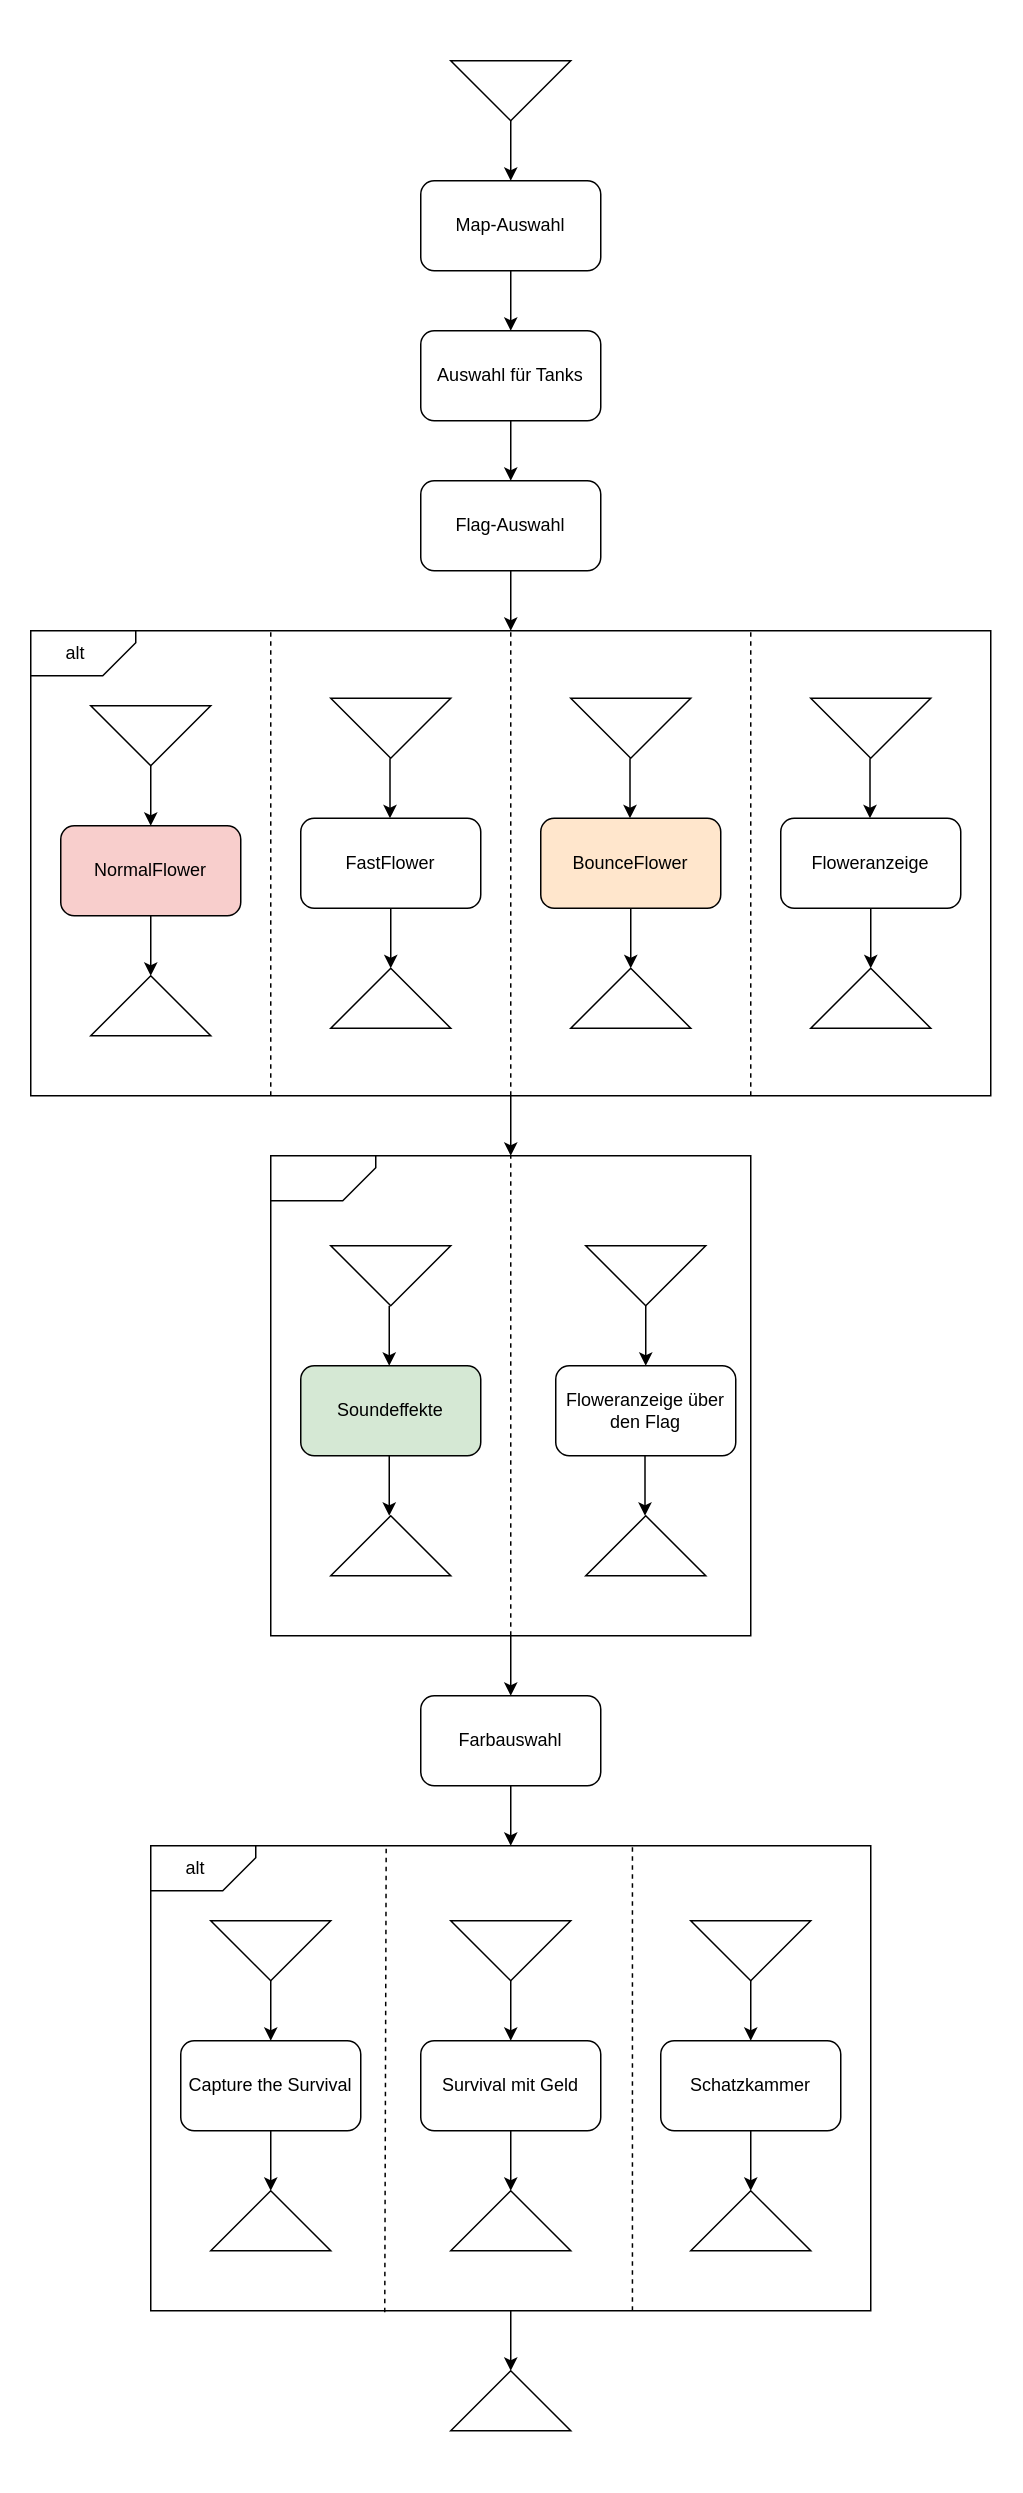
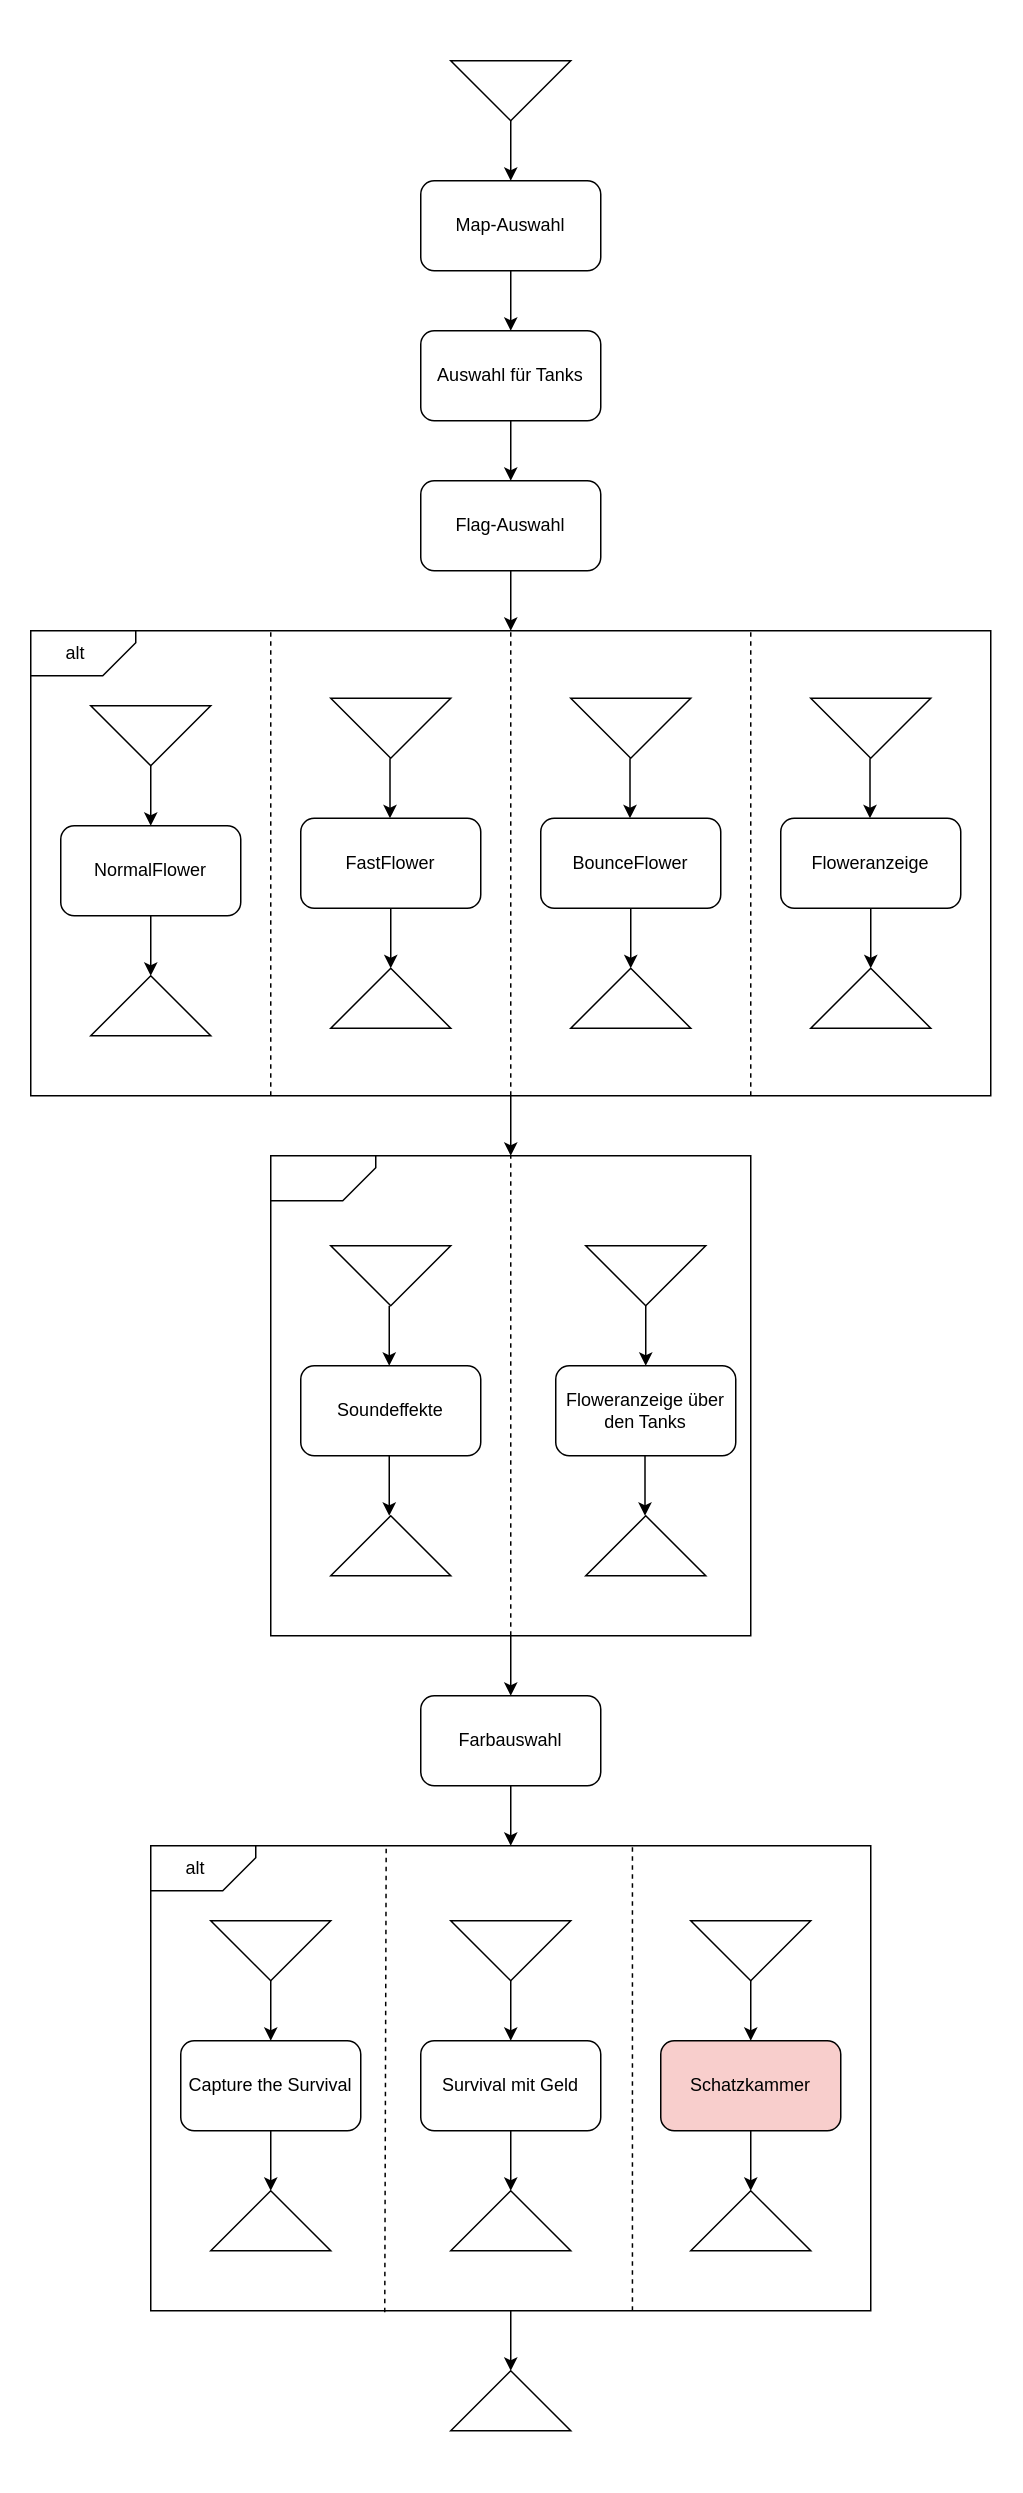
node "BounceFlower": fillcolor #ffe6cc -> #ffffff
node "NormalFlower": fillcolor #f8cecc -> #ffffff
node "Soundeffekte": fillcolor #d5e8d4 -> #ffffff
node "Floweranzeige über den Flag": label "Floweranzeige über den Flag" -> "Floweranzeige über den Tanks"
node "Schatzkammer": fillcolor #ffffff -> #f8cecc
